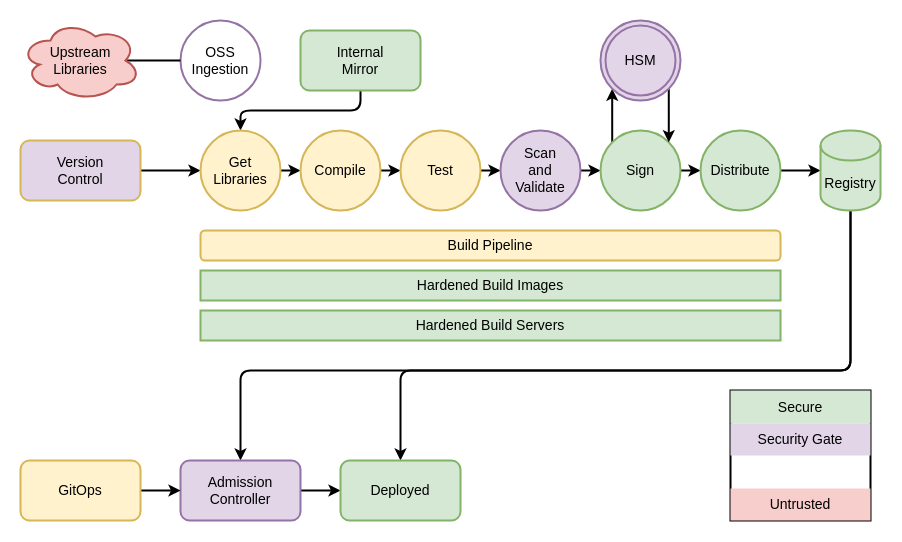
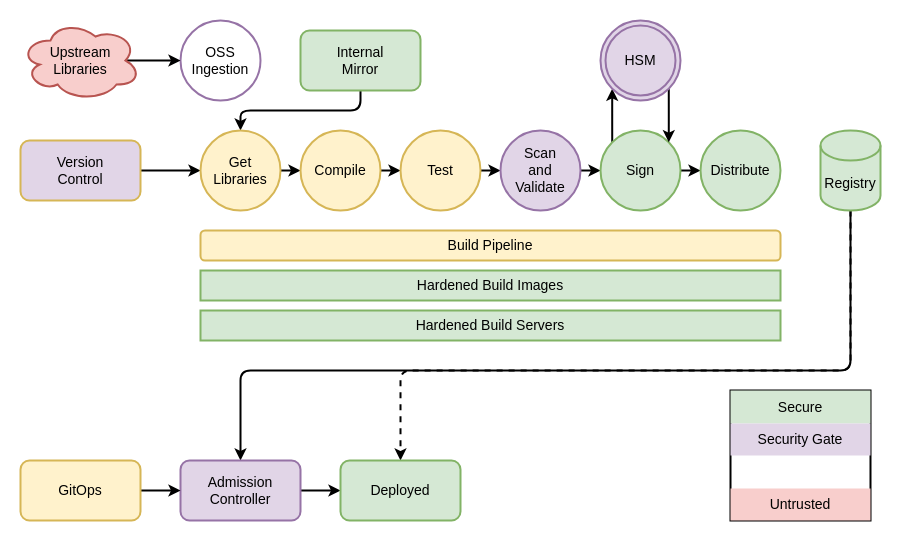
edge "Upstream Libraries" -- "OSS Ingestion": arrowhead none -> classic
edge "Distribute" -> "Registry": removed
edge "Registry" -> "Deployed": style solid -> dashed
